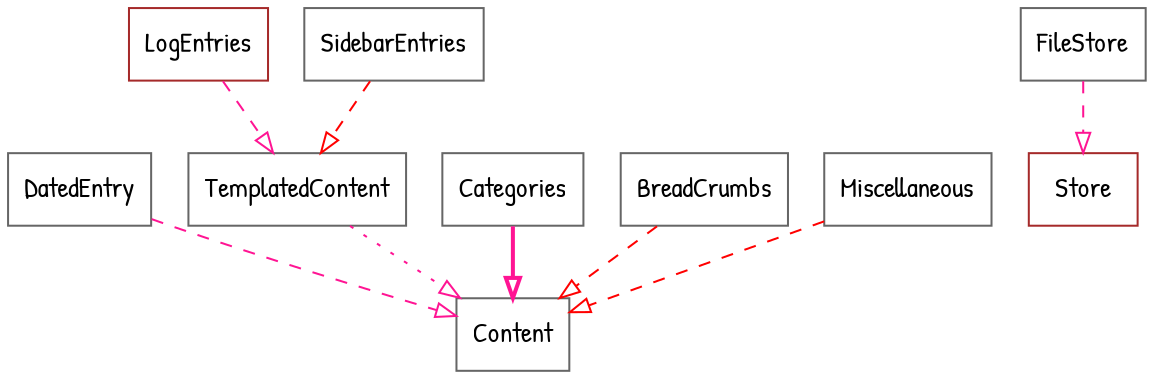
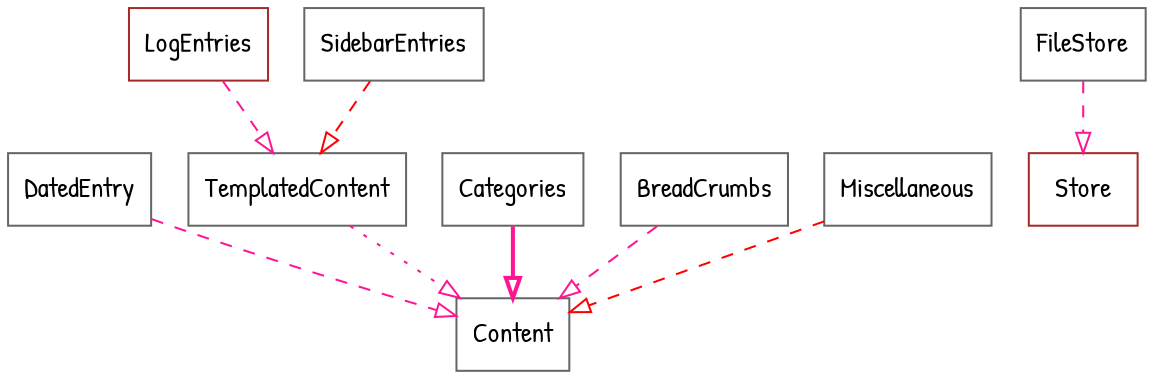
edge "BreadCrumbs" -> "Content": color red -> deeppink
